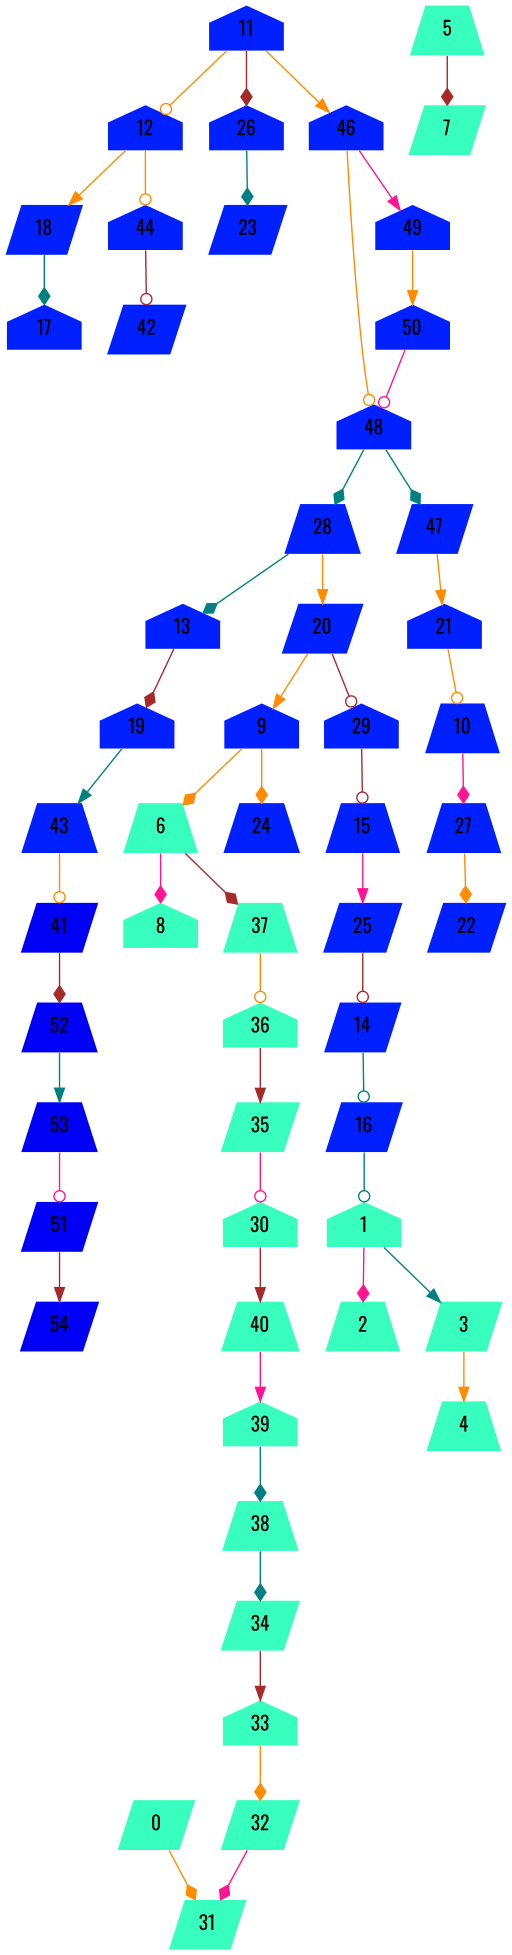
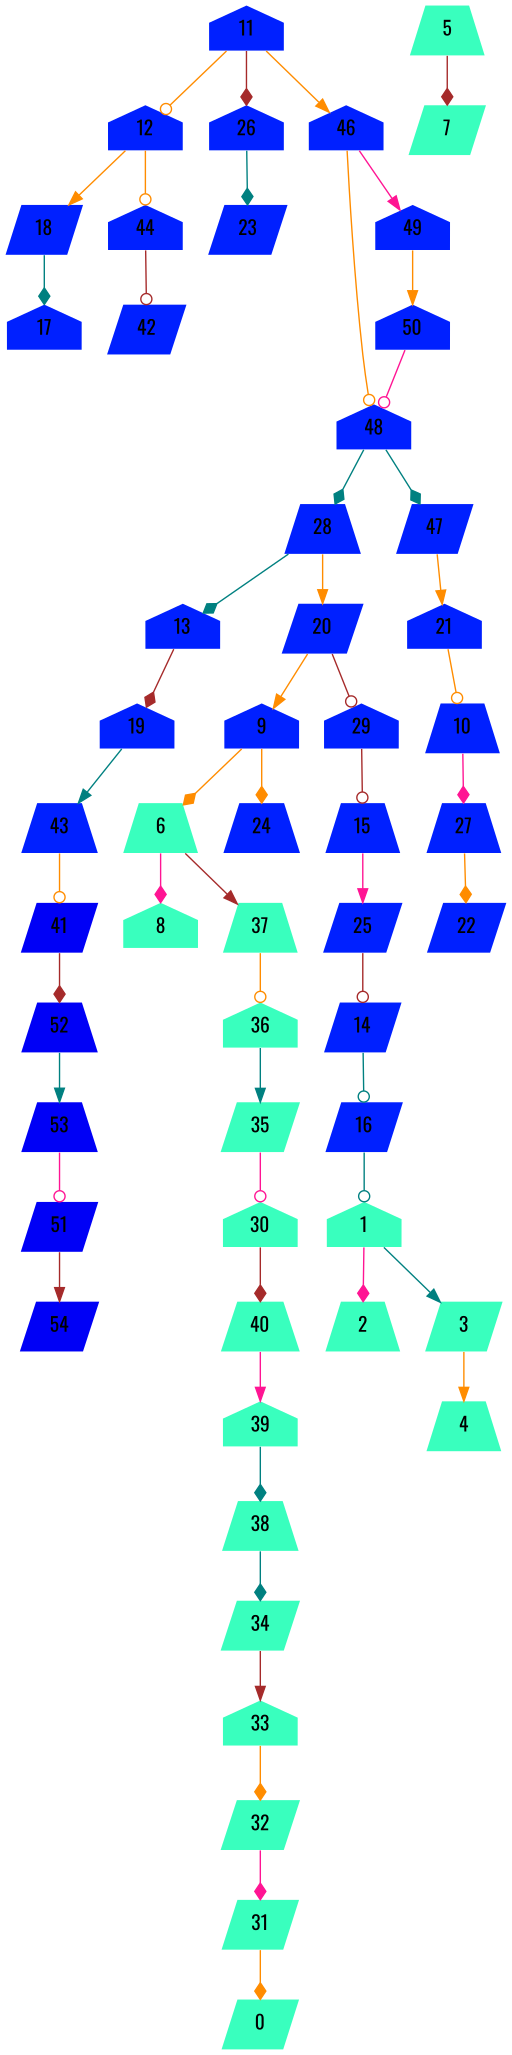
edge "6" -> "37": arrowhead diamond -> normal
edge "36" -> "35": color brown -> teal
edge "30" -> "40": arrowhead normal -> diamond
edge "0" -> "31": reversed
